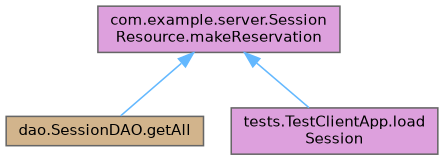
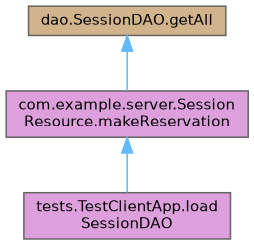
edge "dao.SessionDAO.getAll" -> "com.example.server.Session Resource.makeReservation": reversed
node "tests.TestClientApp.load Session": label "tests.TestClientApp.load Session" -> "tests.TestClientApp.load SessionDAO"
